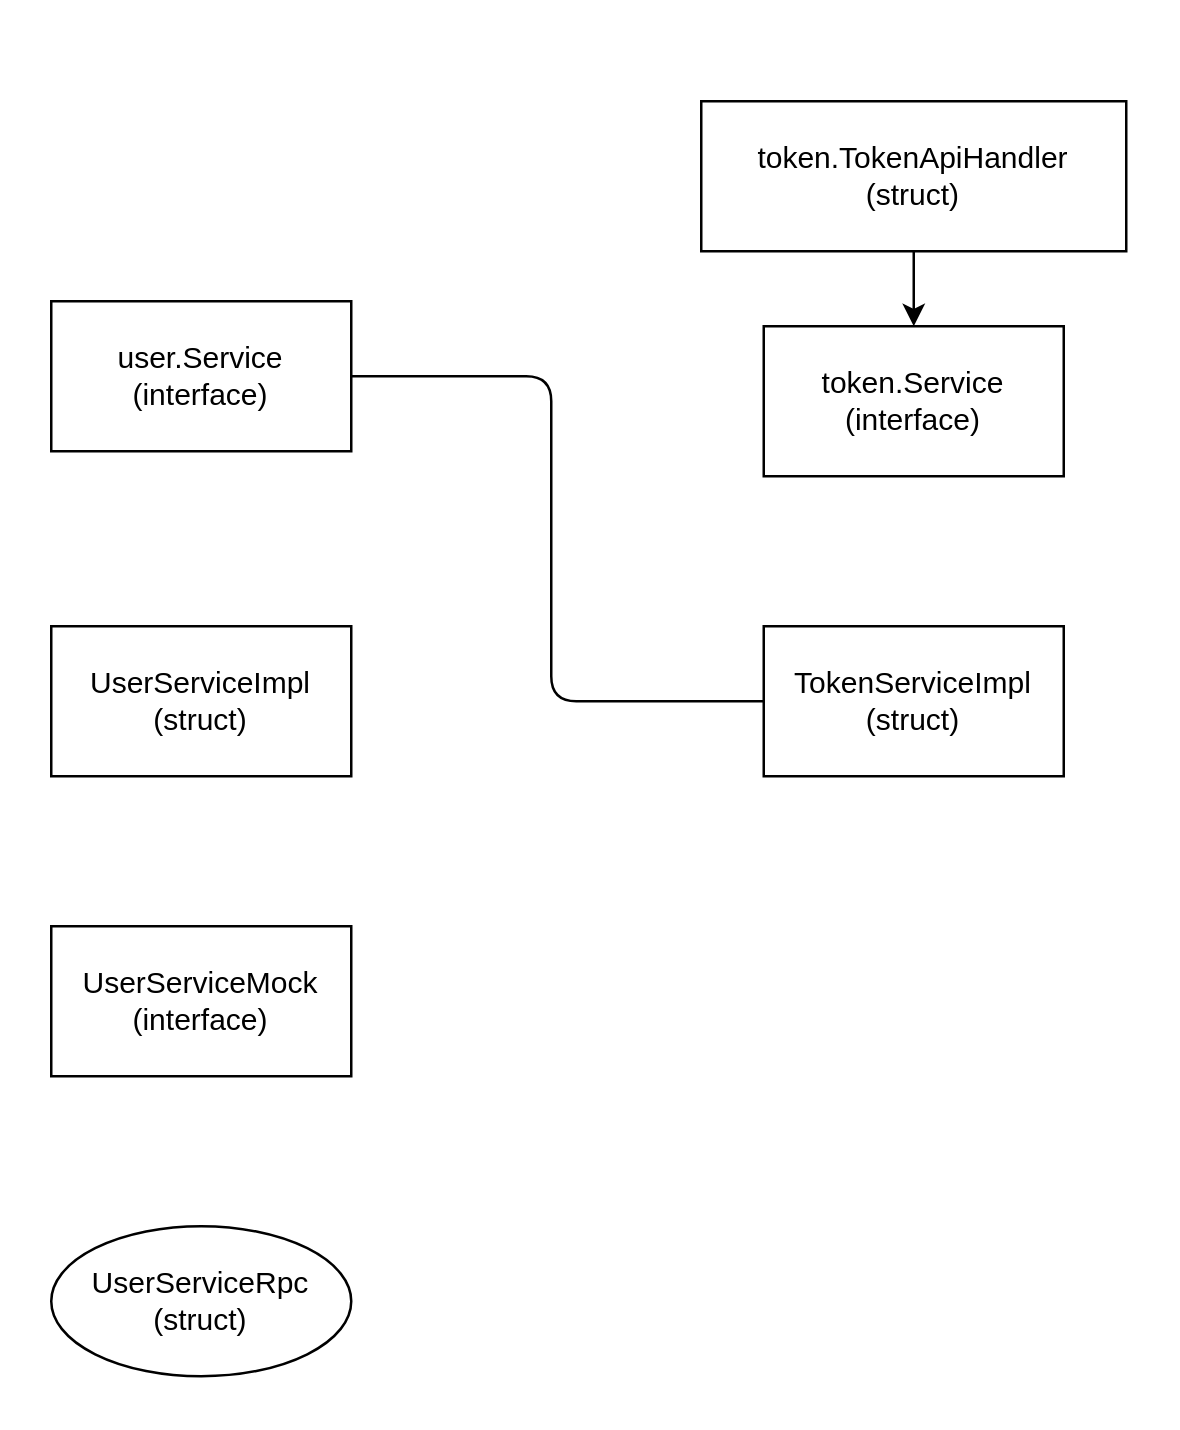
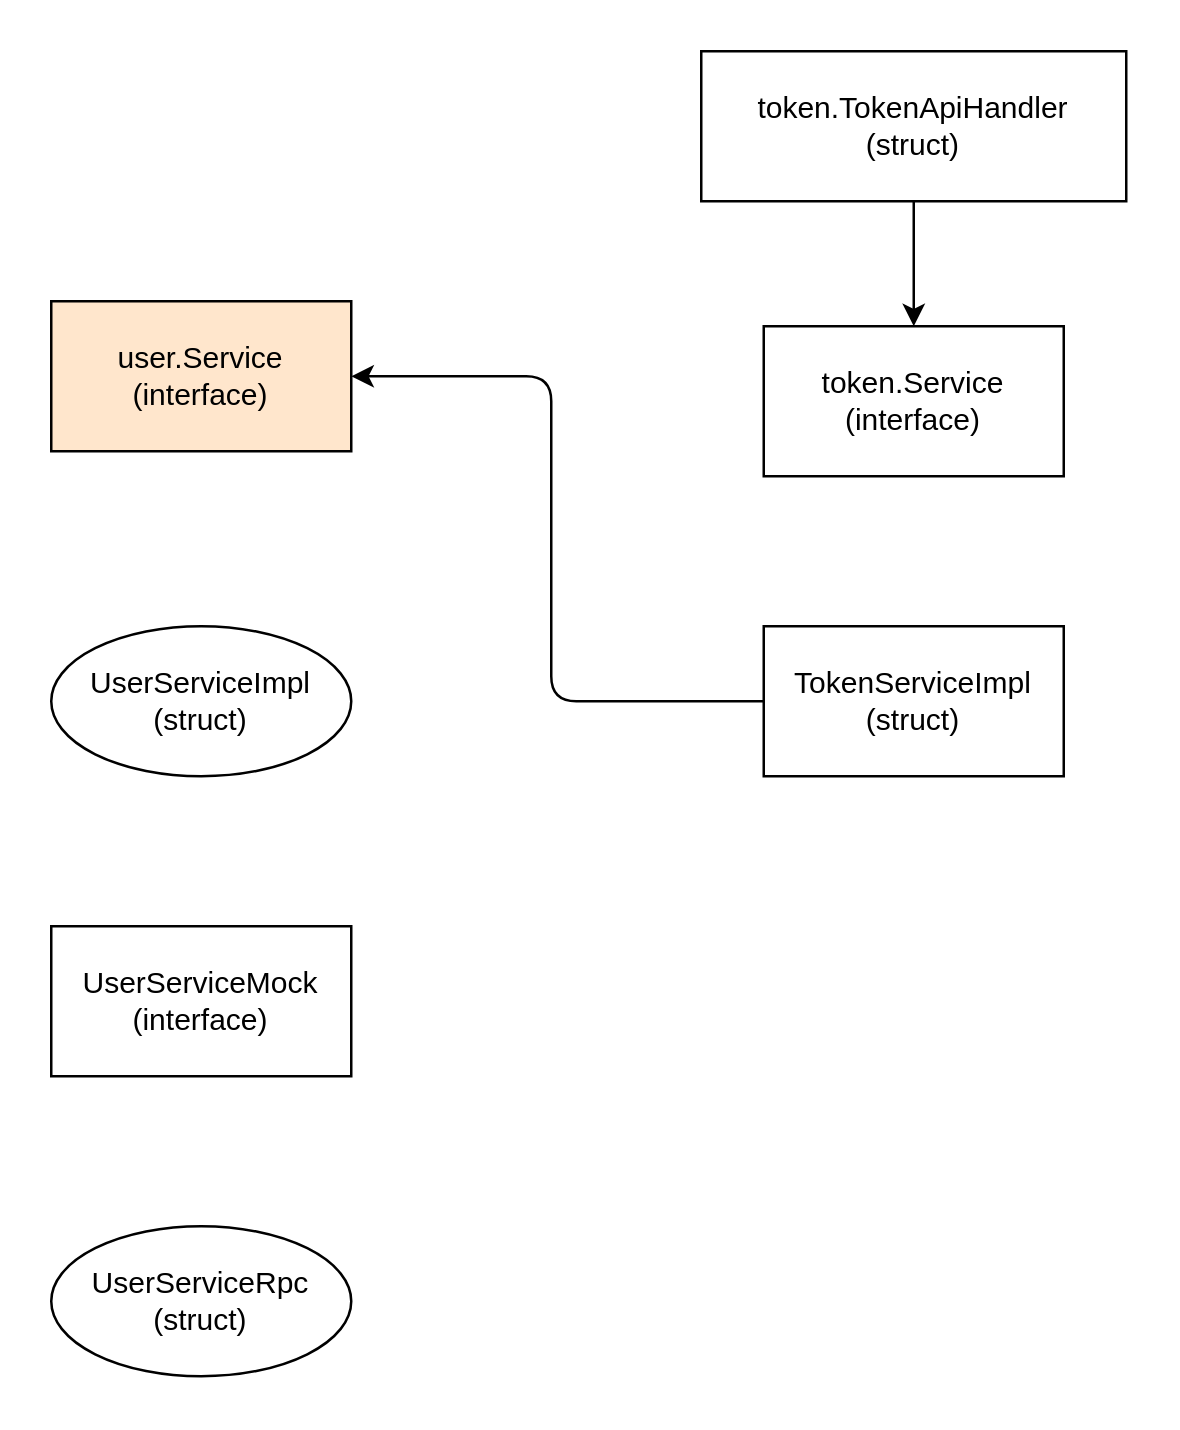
node "token.TokenApiHandler (struct)": moved (914, 176) -> (914, 126)
node "user.Service (interface)": fillcolor #ffffff -> #ffe6cc
edge "user.Service (interface)" -- "TokenServiceImpl (struct)": arrowhead none -> classic
node "UserServiceImpl (struct)": shape rectangle -> ellipse
